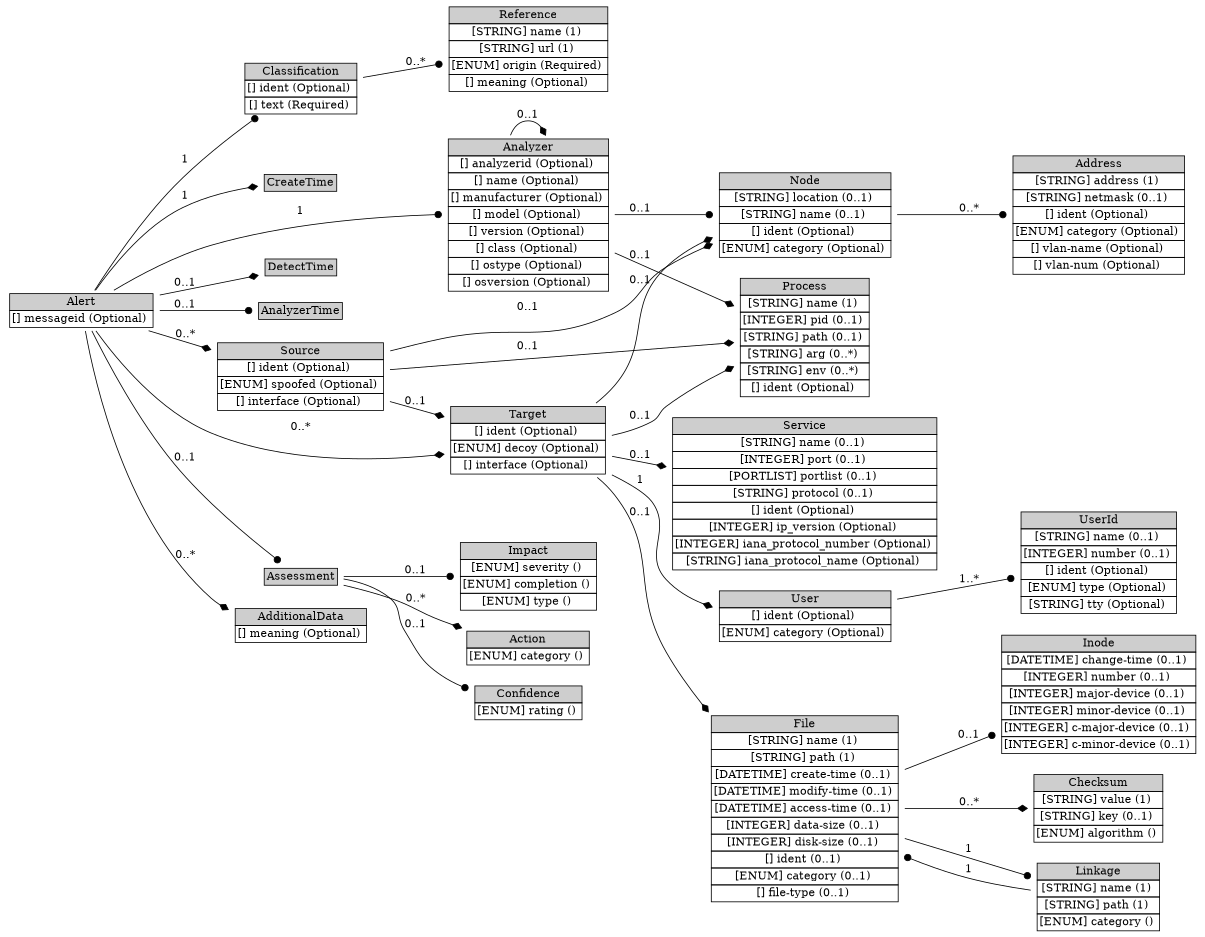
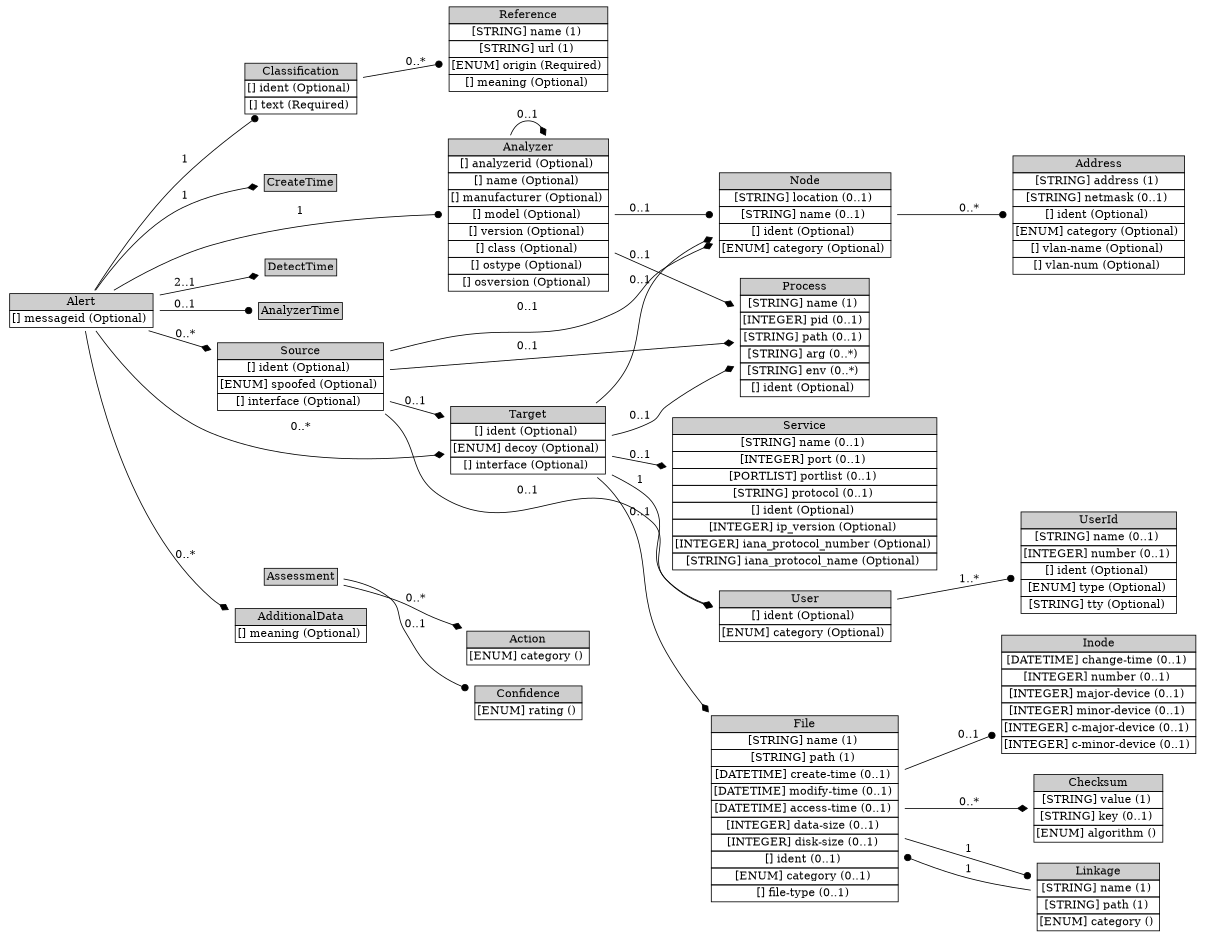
edge "Alert" -> "DetectTime": label "0..1" -> "2..1"
edge "Alert" -> "Assessment": removed, label "0..1"
edge "Source" -> "User": added, label "0..1"
node "Impact": removed
